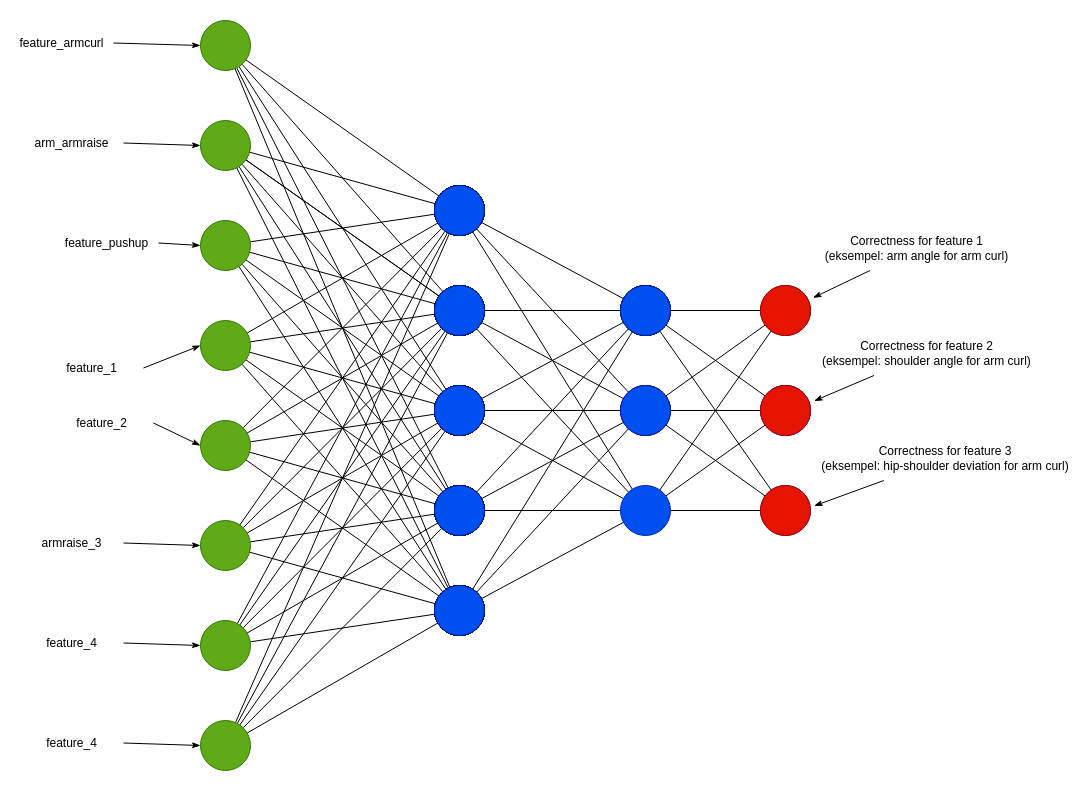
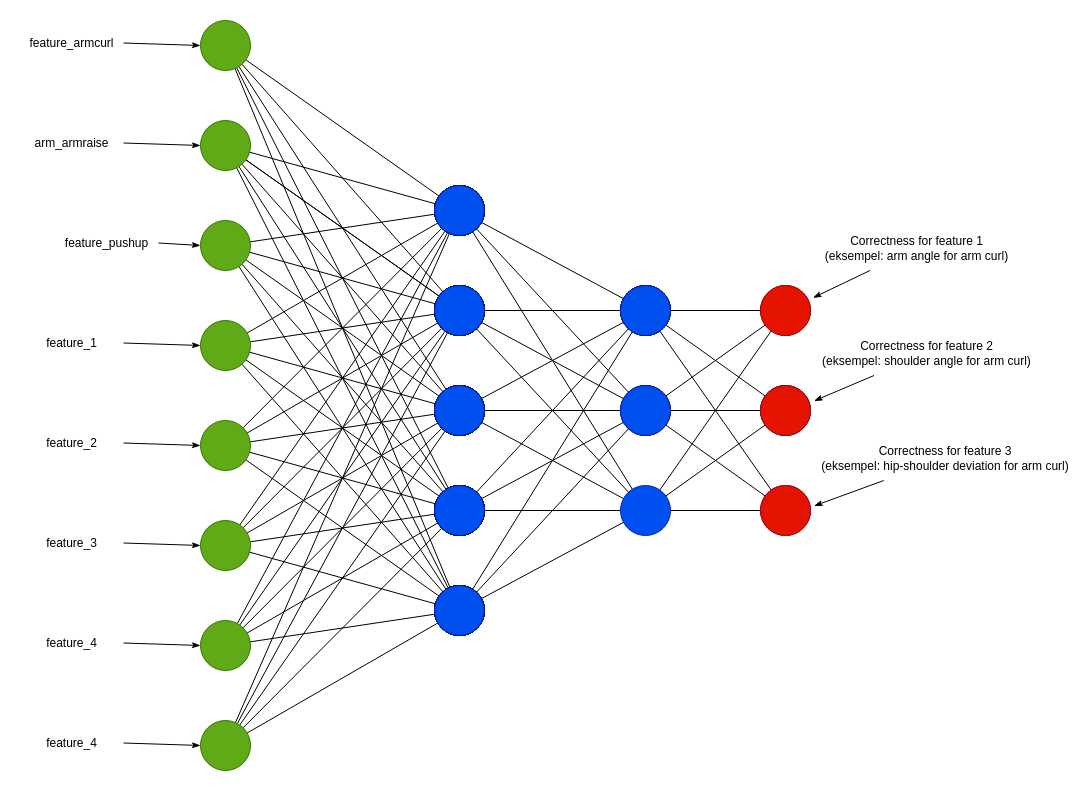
node "feature_armcurl": moved (62, 43) -> (72, 43)
node "feature_1": moved (92, 368) -> (72, 343)
node "feature_2": moved (102, 423) -> (72, 443)
node "armraise_3": label "armraise_3" -> "feature_3"
